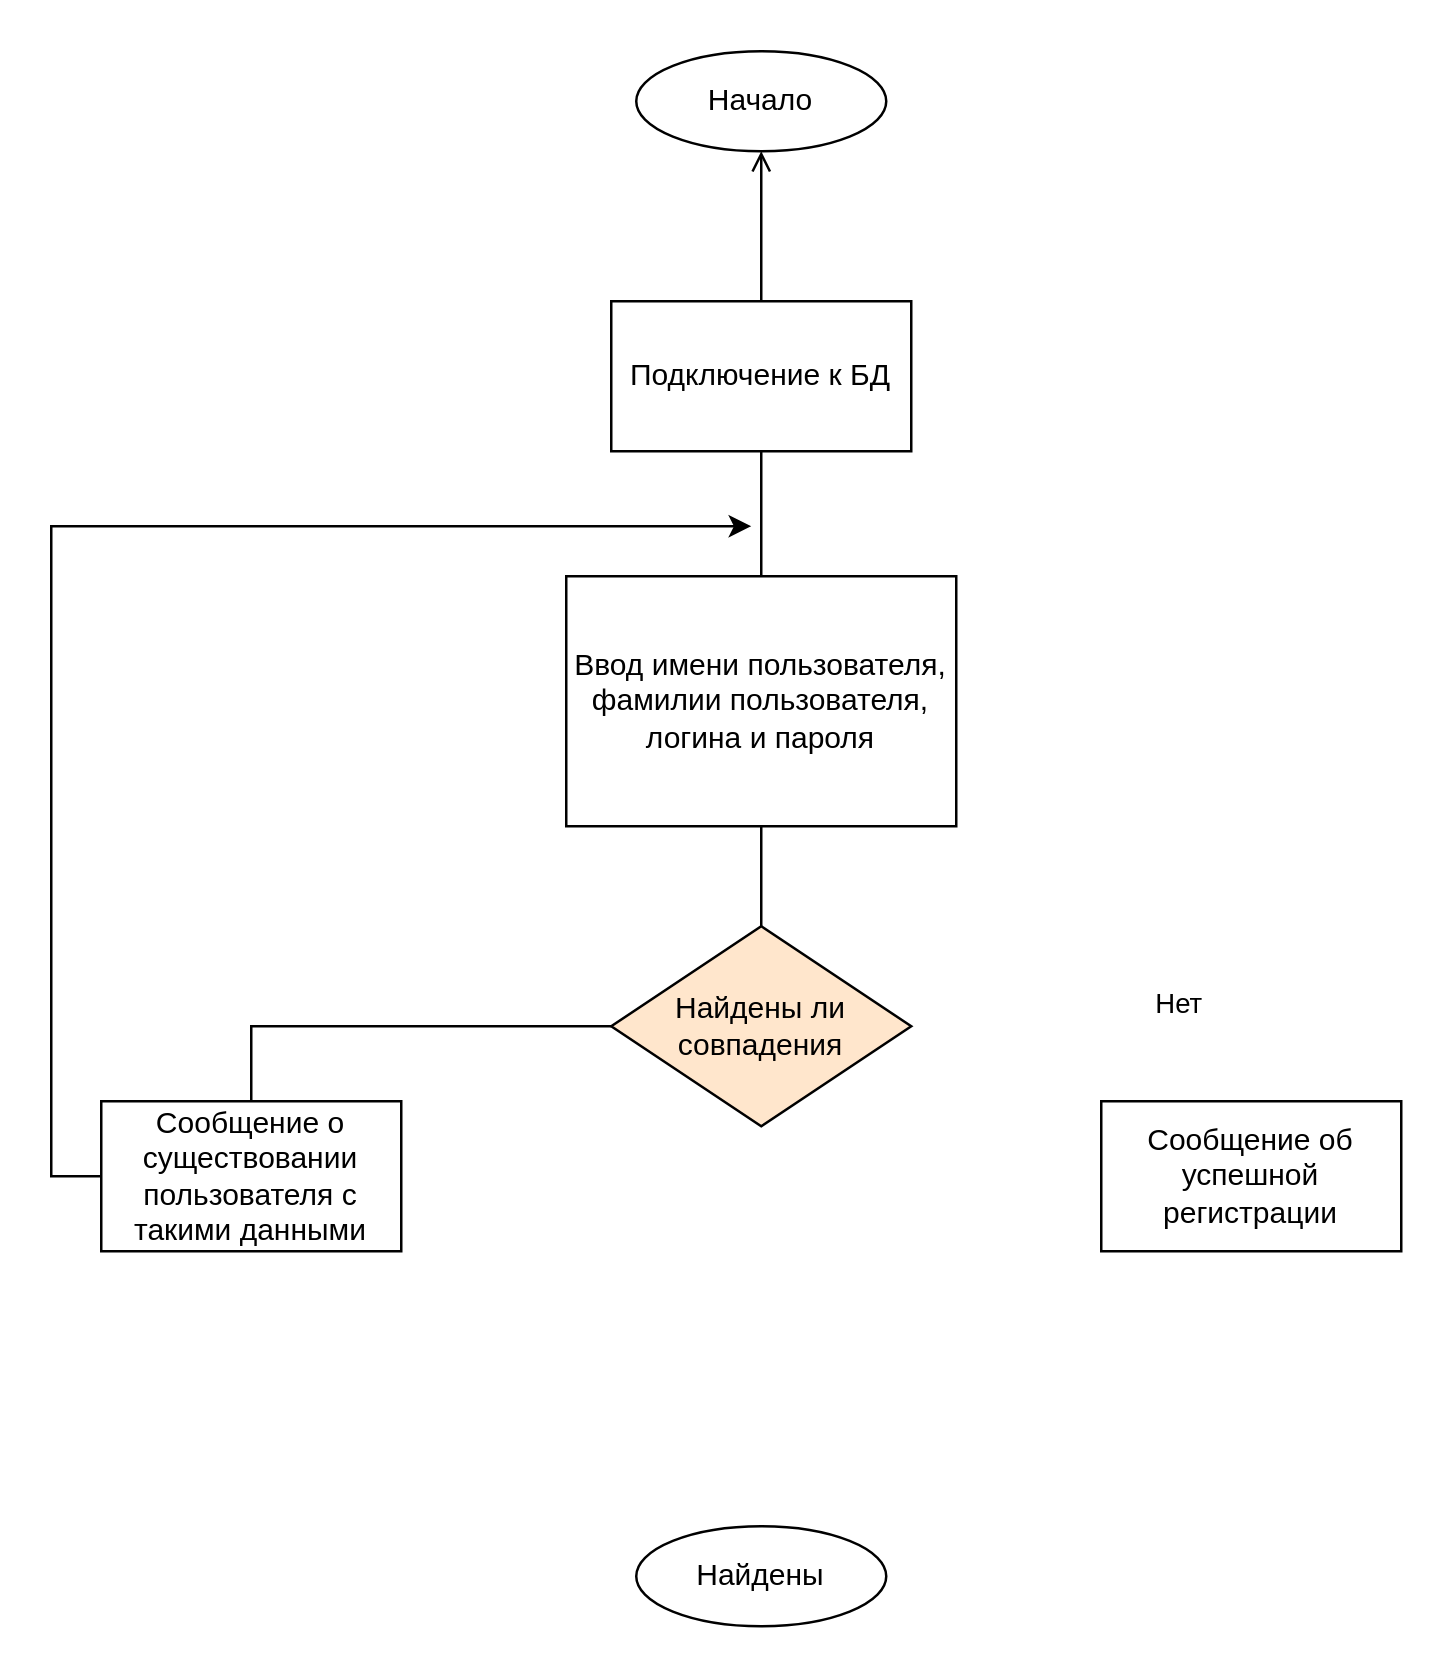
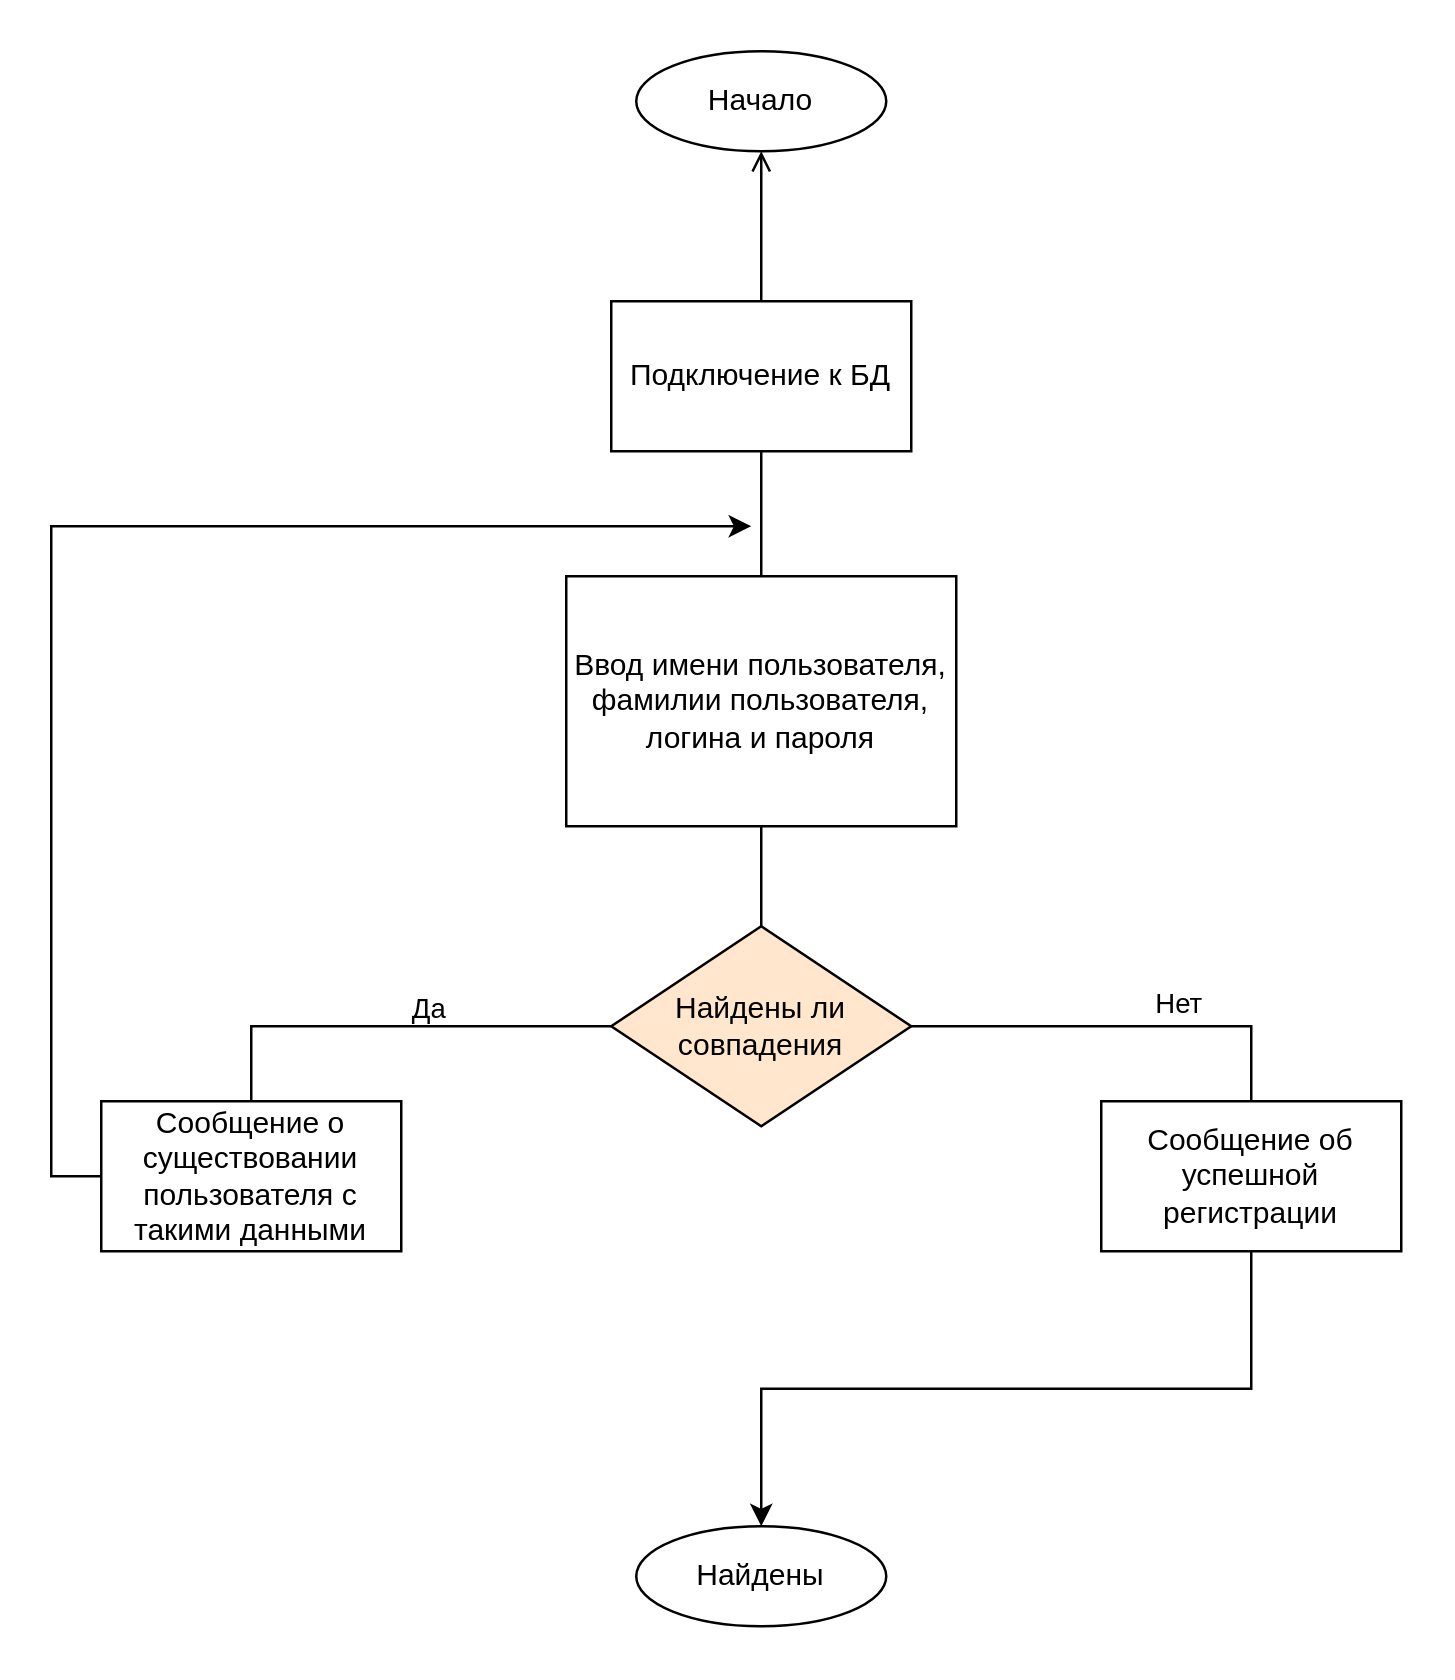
edge "Найдены ли совпадения" -- "Сообщение об успешной регистрации": added, label "Да"
edge "Сообщение об успешной регистрации" -> "Найдены": added
